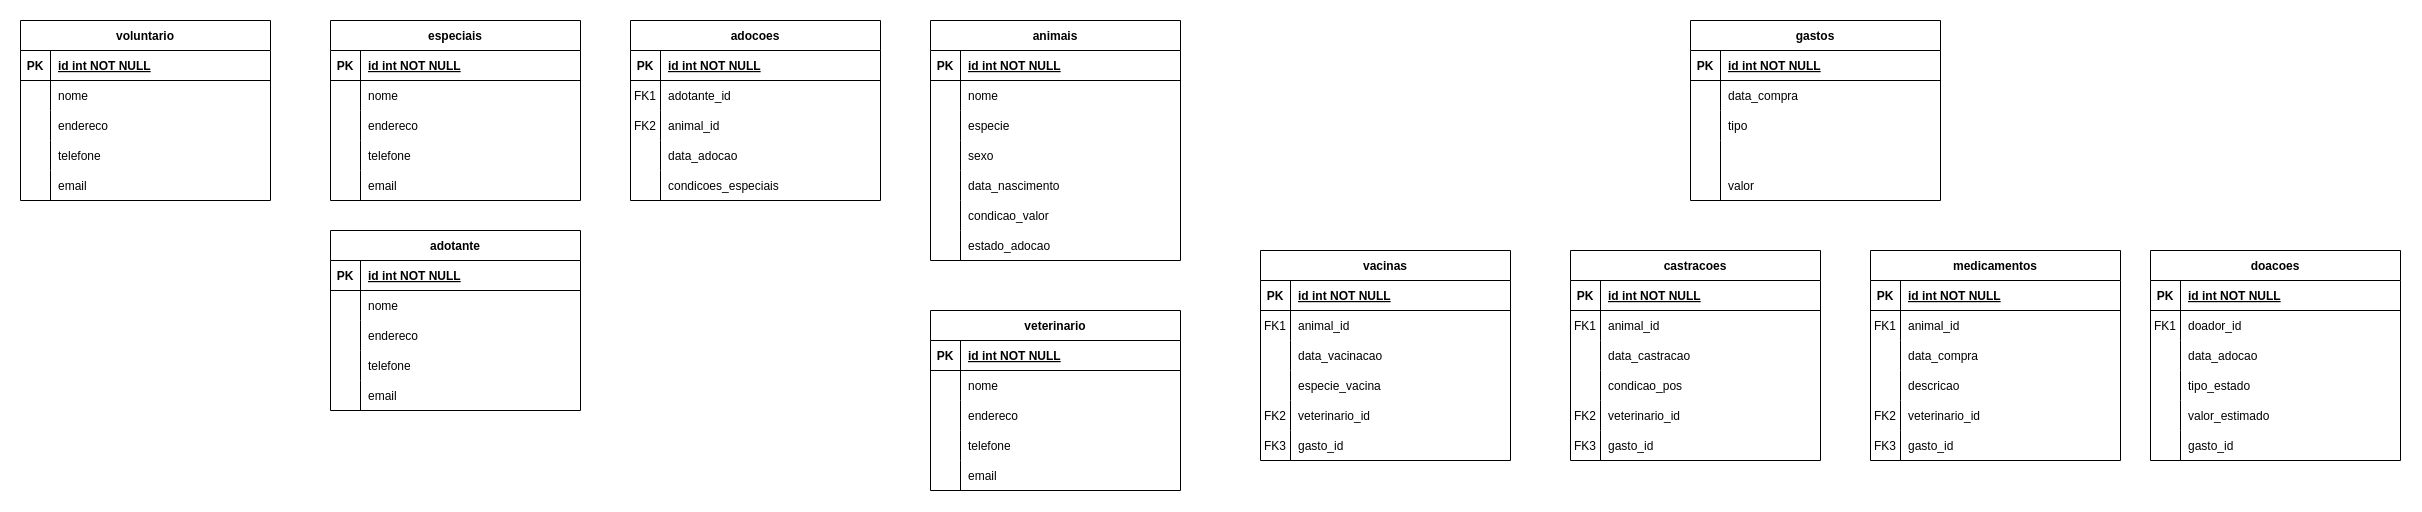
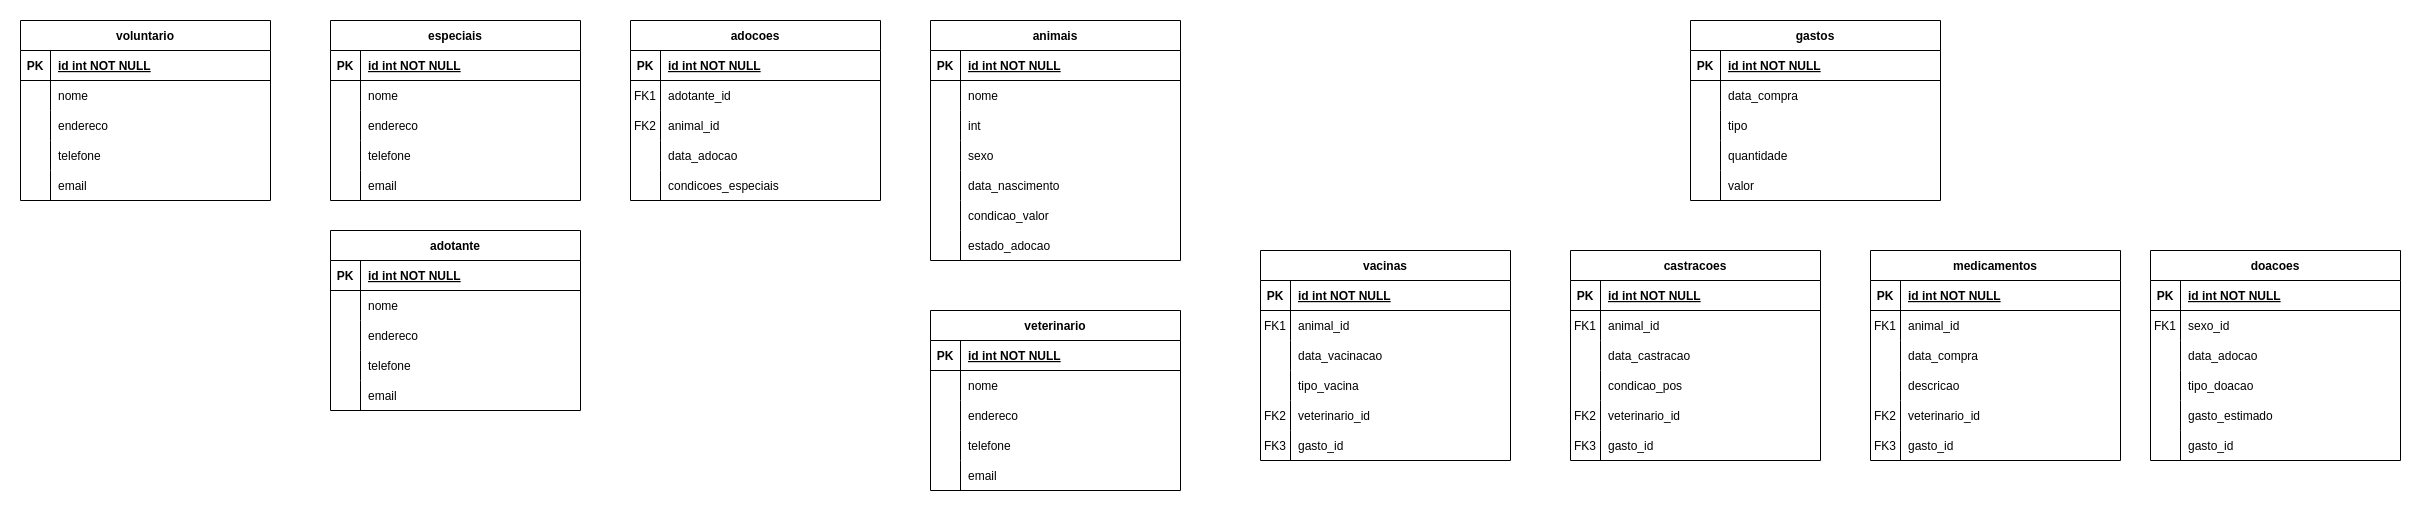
node "especie": label "especie" -> "int"
node "quantidade": added
node "doador_id": label "doador_id" -> "sexo_id"
node "especie_vacina": label "especie_vacina" -> "tipo_vacina"
node "tipo_estado": label "tipo_estado" -> "tipo_doacao"
node "valor_estimado": label "valor_estimado" -> "gasto_estimado"
